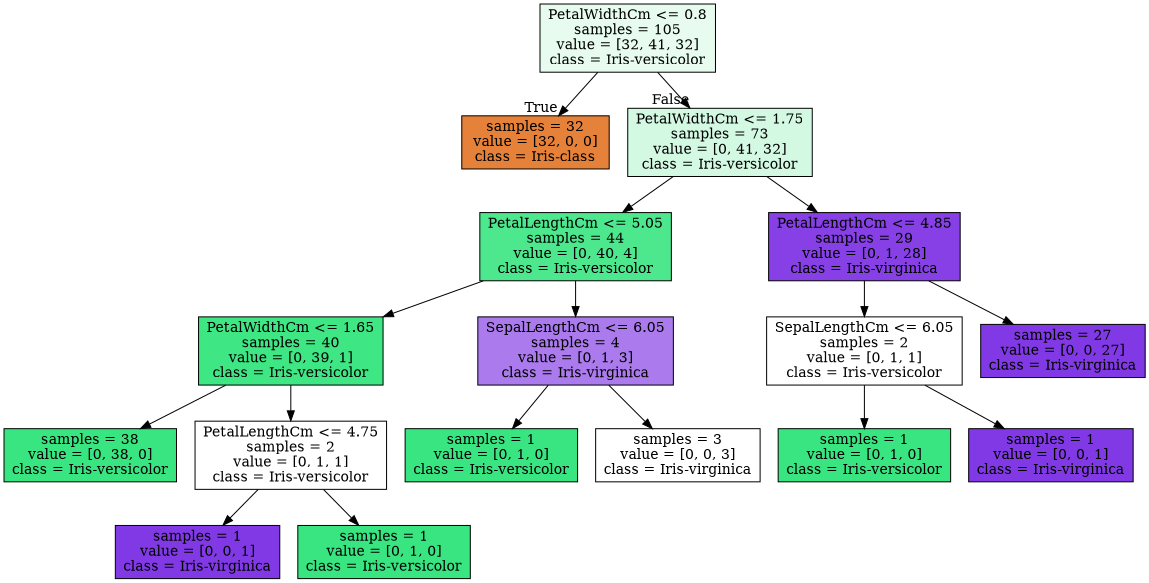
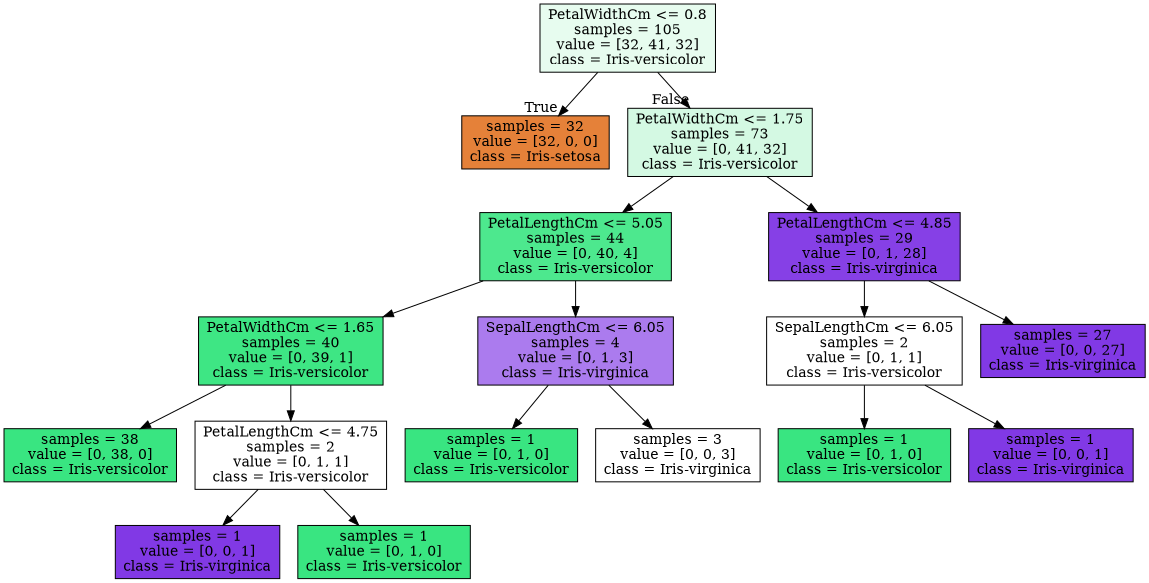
node "samples = 32 value = [32, 0, 0] class = Iris-class": label "samples = 32 value = [32, 0, 0] class = Iris-class" -> "samples = 32 value = [32, 0, 0] class = Iris-setosa"
